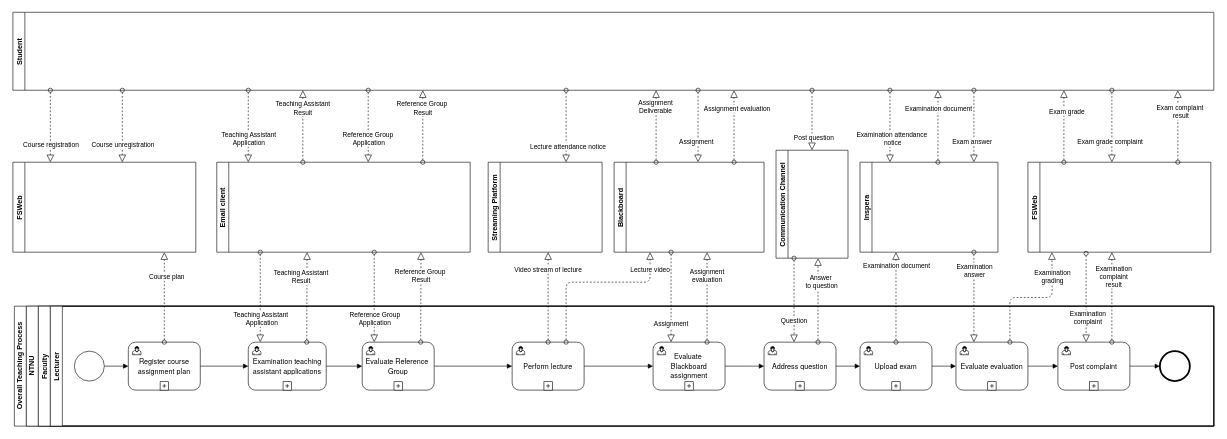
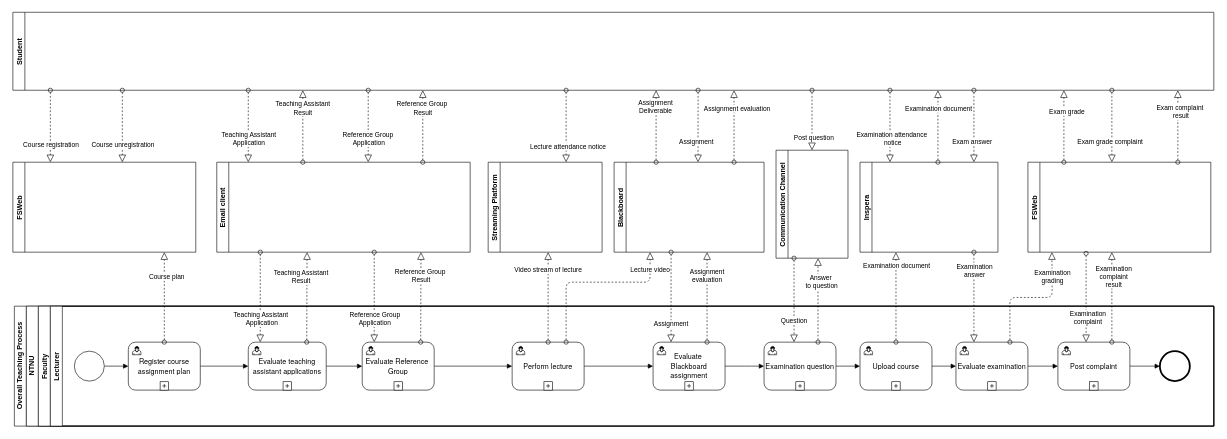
node "Examination teaching assistant applications": label "Examination teaching assistant applications" -> "Evaluate teaching assistant applications"
node "Address question": label "Address question" -> "Examination question"
node "Upload exam": label "Upload exam" -> "Upload course"
node "Evaluate evaluation": label "Evaluate evaluation" -> "Evaluate examination"
